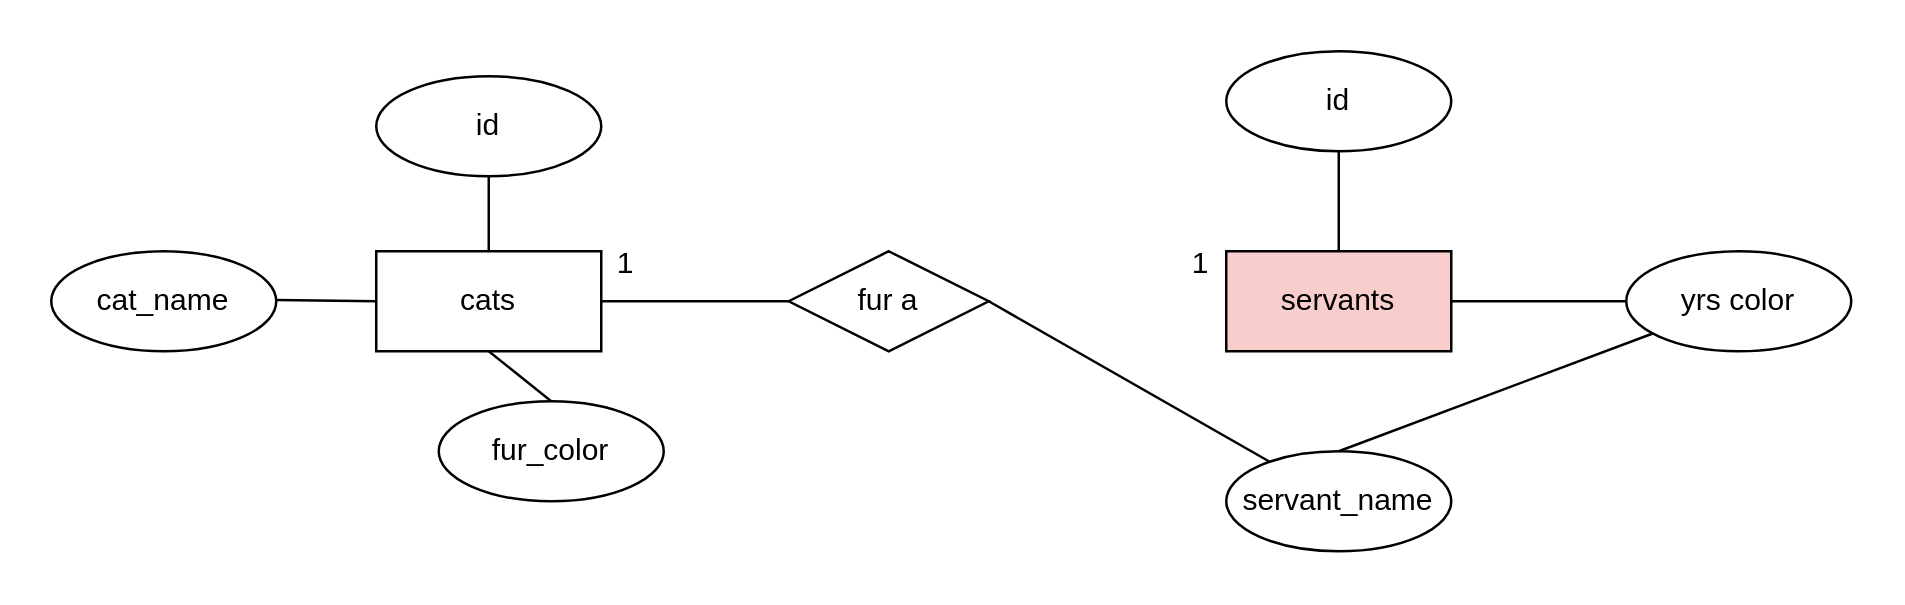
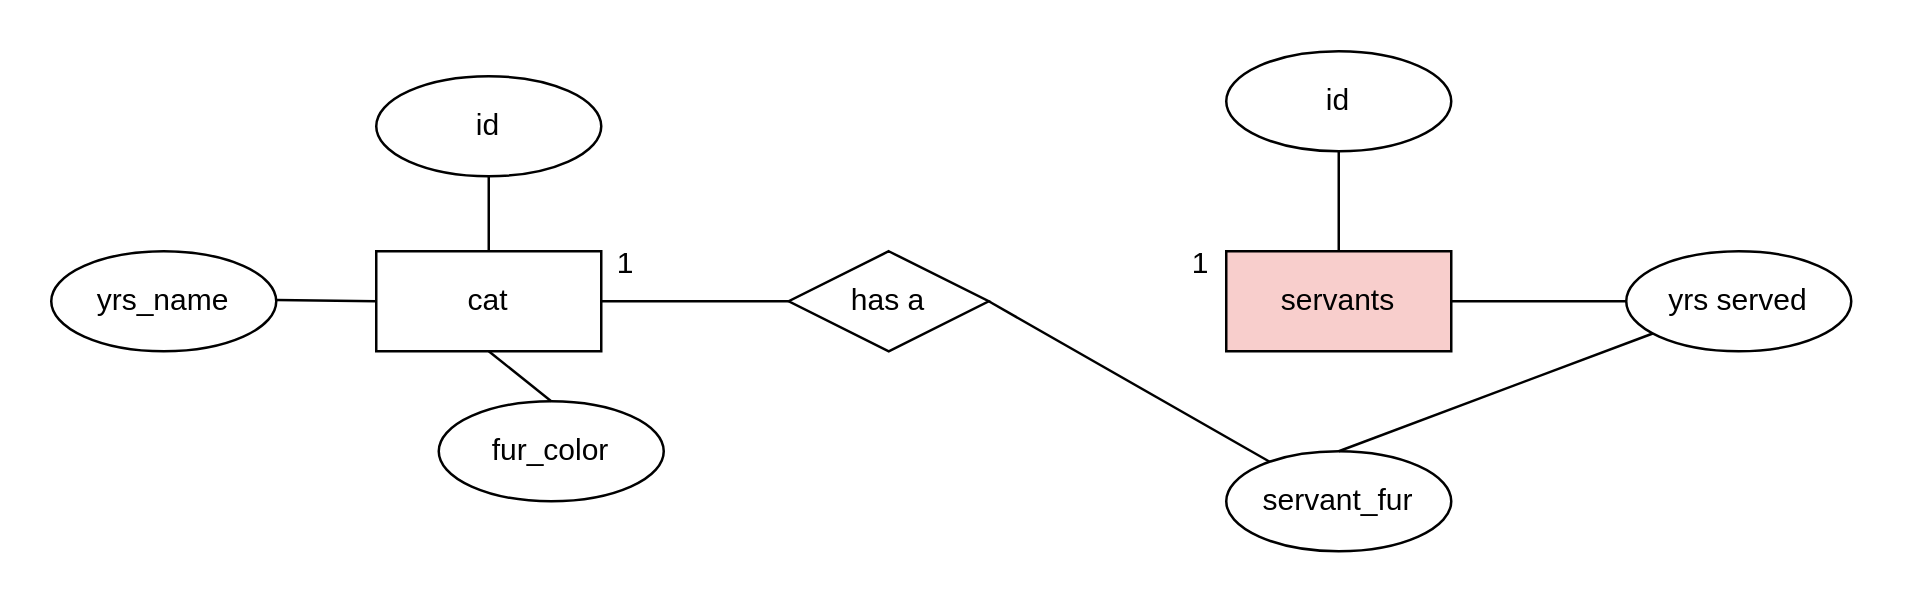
node "cat_name": label "cat_name" -> "yrs_name"
node "cats": label "cats" -> "cat"
node "fur a": label "fur a" -> "has a"
node "yrs color": label "yrs color" -> "yrs served"
node "servant_name": label "servant_name" -> "servant_fur"
